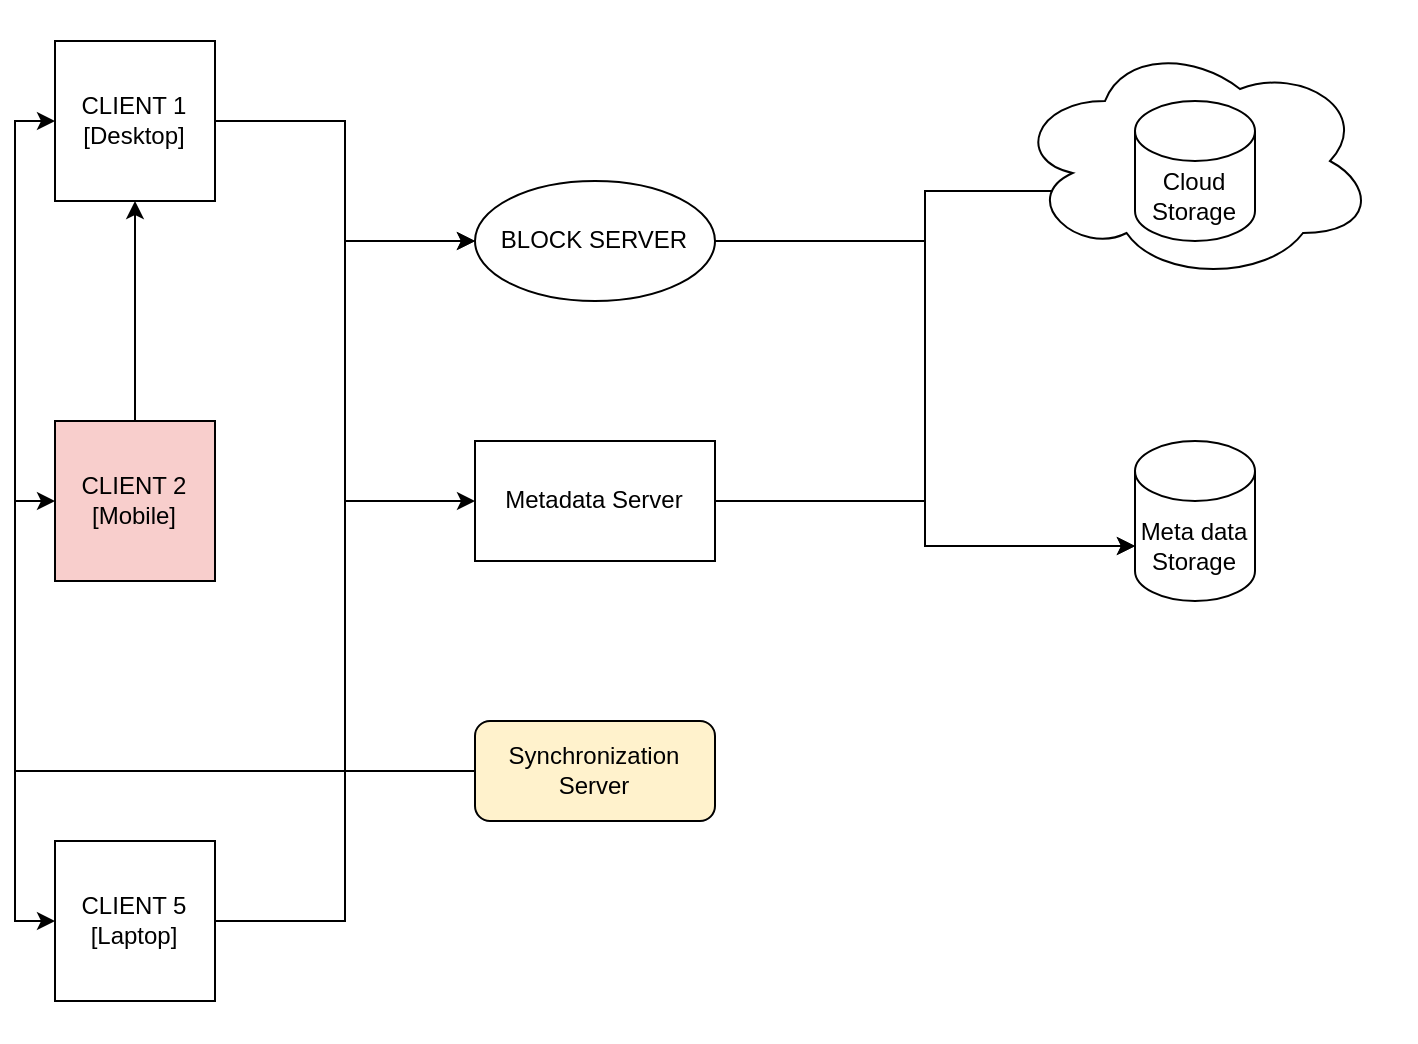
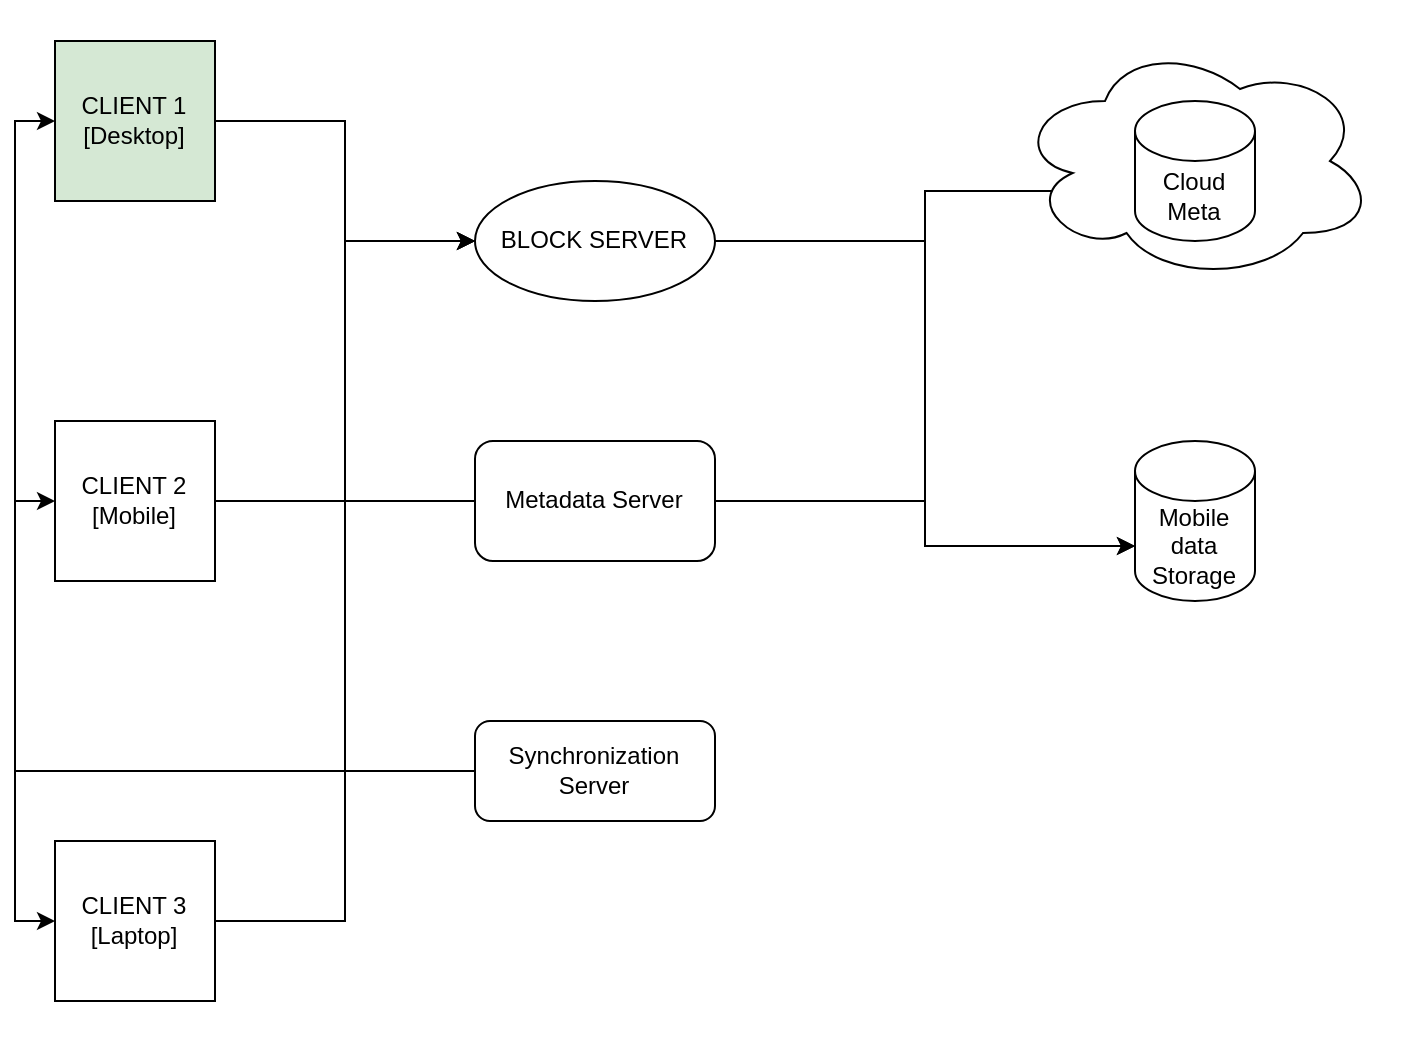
node "CLIENT 1 [Desktop]": fillcolor #ffffff -> #d5e8d4
node "Cloud Storage": label "Cloud Storage" -> "Cloud Meta"
edge "CLIENT 2 [Mobile]" -> "CLIENT 1 [Desktop]": now "CLIENT 2 [Mobile]" -> "BLOCK SERVER"
node "CLIENT 2 [Mobile]": fillcolor #f8cecc -> #ffffff
edge "CLIENT 1 [Desktop]" -> "Metadata Server": arrowhead classic -> none
node "Metadata Server": shape rectangle -> rounded rectangle
node "Meta data Storage": label "Meta data Storage" -> "Mobile data Storage"
node "Synchronization Server": fillcolor #fff2cc -> #ffffff
node "CLIENT 5 [Laptop]": label "CLIENT 5 [Laptop]" -> "CLIENT 3 [Laptop]"
